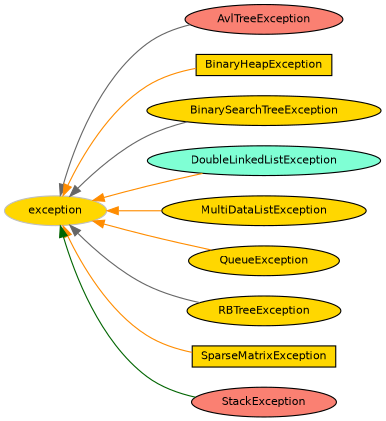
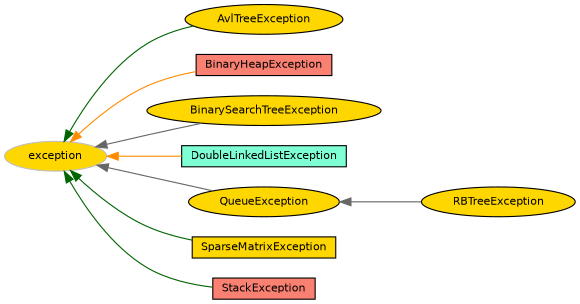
node "AvlTreeException": fillcolor salmon -> gold
node "BinaryHeapException": fillcolor gold -> salmon
edge "AvlTreeException" -> "exception": color gray40 -> darkgreen
node "DoubleLinkedListException": shape ellipse -> box
node "MultiDataListException": removed
edge "QueueException" -> "exception": color darkorange -> gray40
edge "RBTreeException" -> "exception": now "RBTreeException" -> "QueueException"
edge "SparseMatrixException" -> "exception": color darkorange -> darkgreen
node "StackException": shape ellipse -> box
